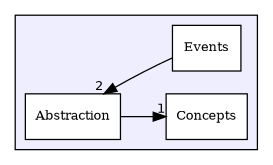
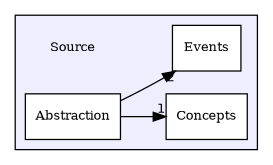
node "Source": added
edge "Events" -> "Abstraction": reversed
